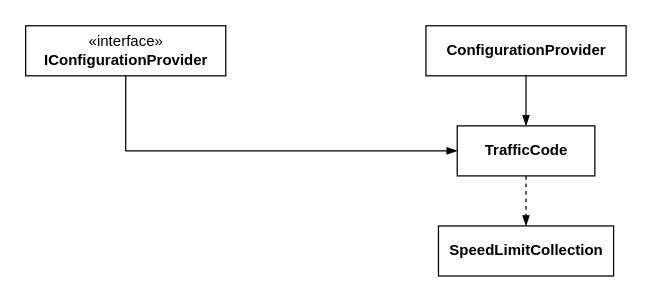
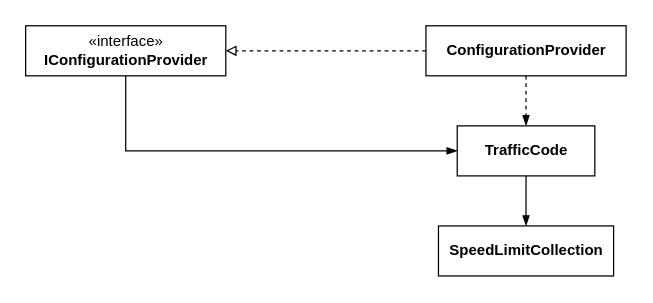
edge "ConfigurationProvider" -> "«interface» IConfigurationProvider": added
edge "ConfigurationProvider" -> "TrafficCode": style solid -> dashed
edge "TrafficCode" -> "SpeedLimitCollection": style dashed -> solid
